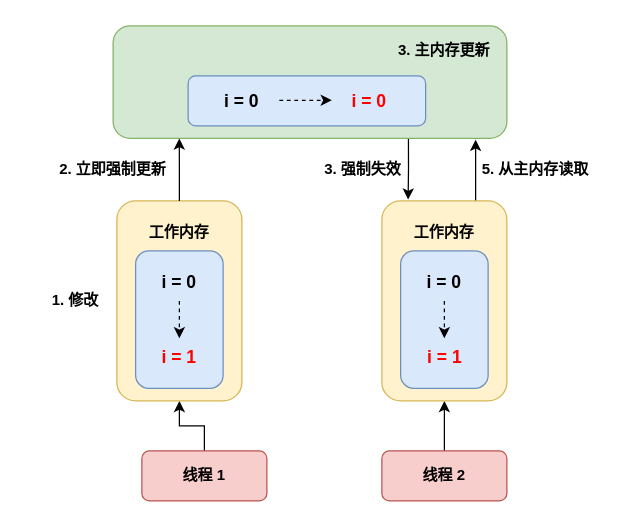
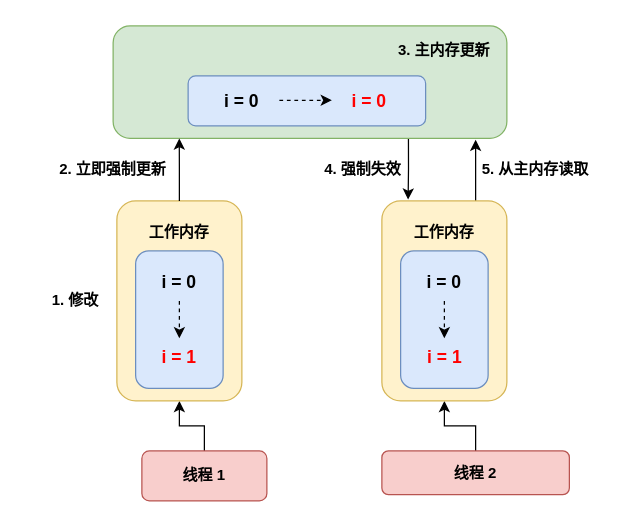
node "3. 强制失效": label "3. 强制失效" -> "4. 强制失效"
node "线程 2": size 125x50 -> 188x44
